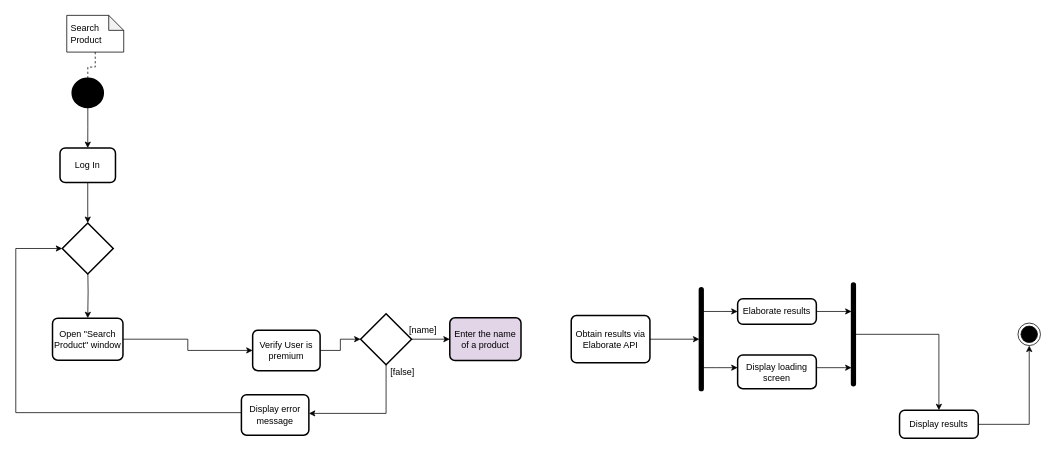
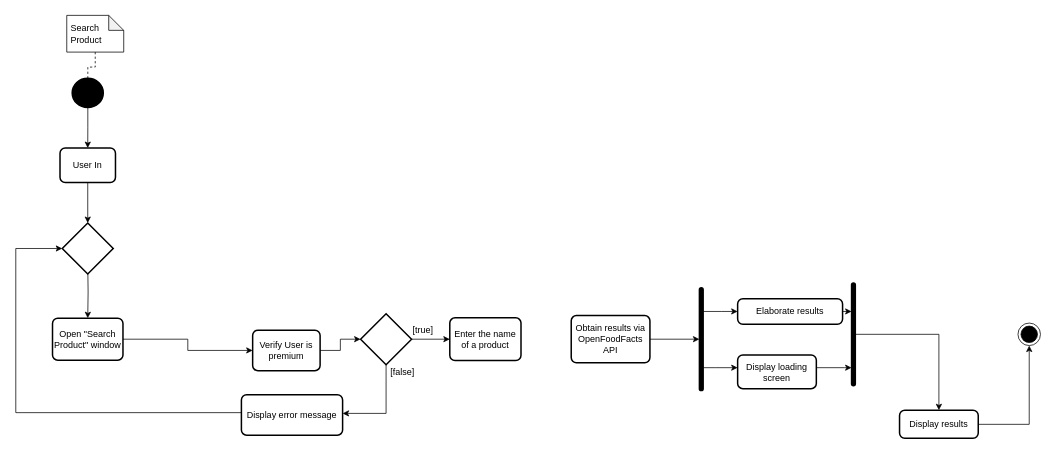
node "Log In": label "Log In" -> "User In"
node "Elaborate results": size 79x26 -> 105x26
node "[name]": label "[name]" -> "[true]"
node "Enter the name of a product": fillcolor #e1d5e7 -> #ffffff
node "Obtain results via Elaborate API": label "Obtain results via Elaborate API" -> "Obtain results via OpenFoodFacts API"
node "Display error message": size 68x41 -> 101x41
